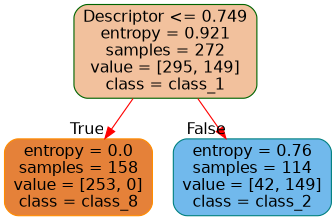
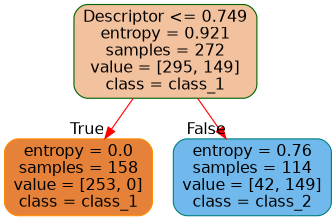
node "entropy = 0.0 samples = 158 value = [253, 0] class = class_8": label "entropy = 0.0 samples = 158 value = [253, 0] class = class_8" -> "entropy = 0.0 samples = 158 value = [253, 0] class = class_1"
